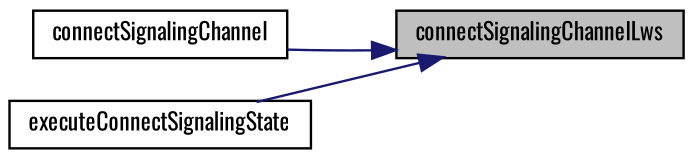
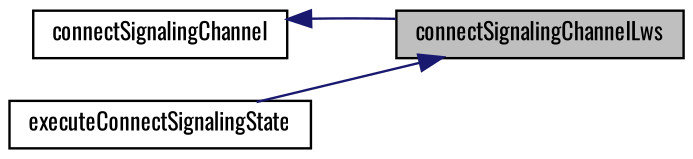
edge "connectSignalingChannel" -> "connectSignalingChannelLws": reversed
